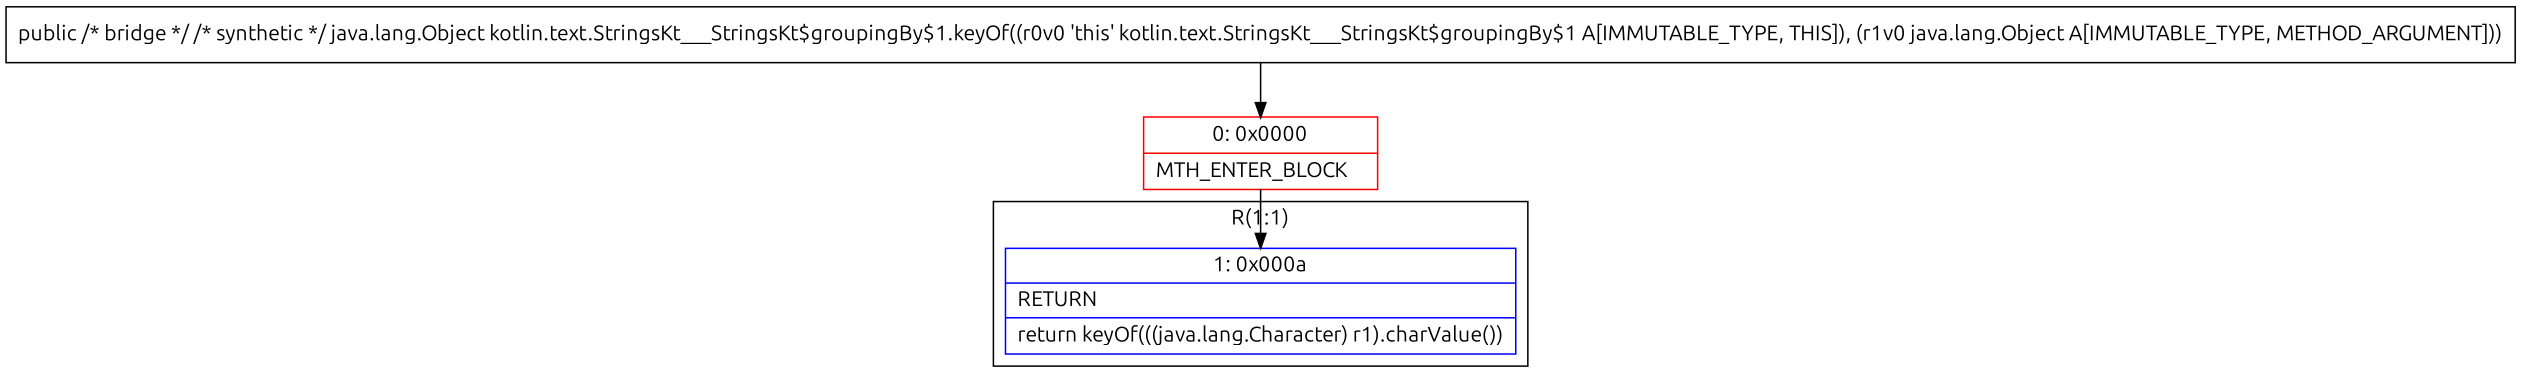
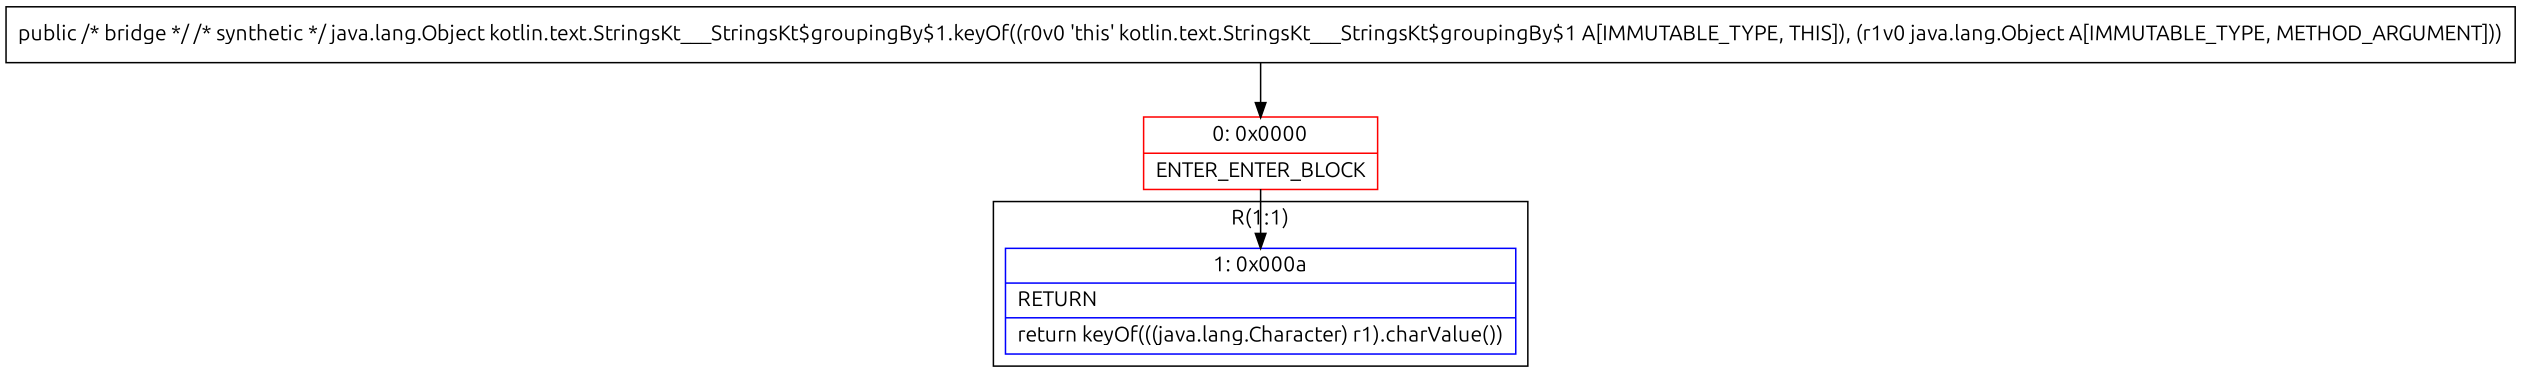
node "0: 0x0000": text "MTH_ENTER_BLOCK" -> "ENTER_ENTER_BLOCK"
